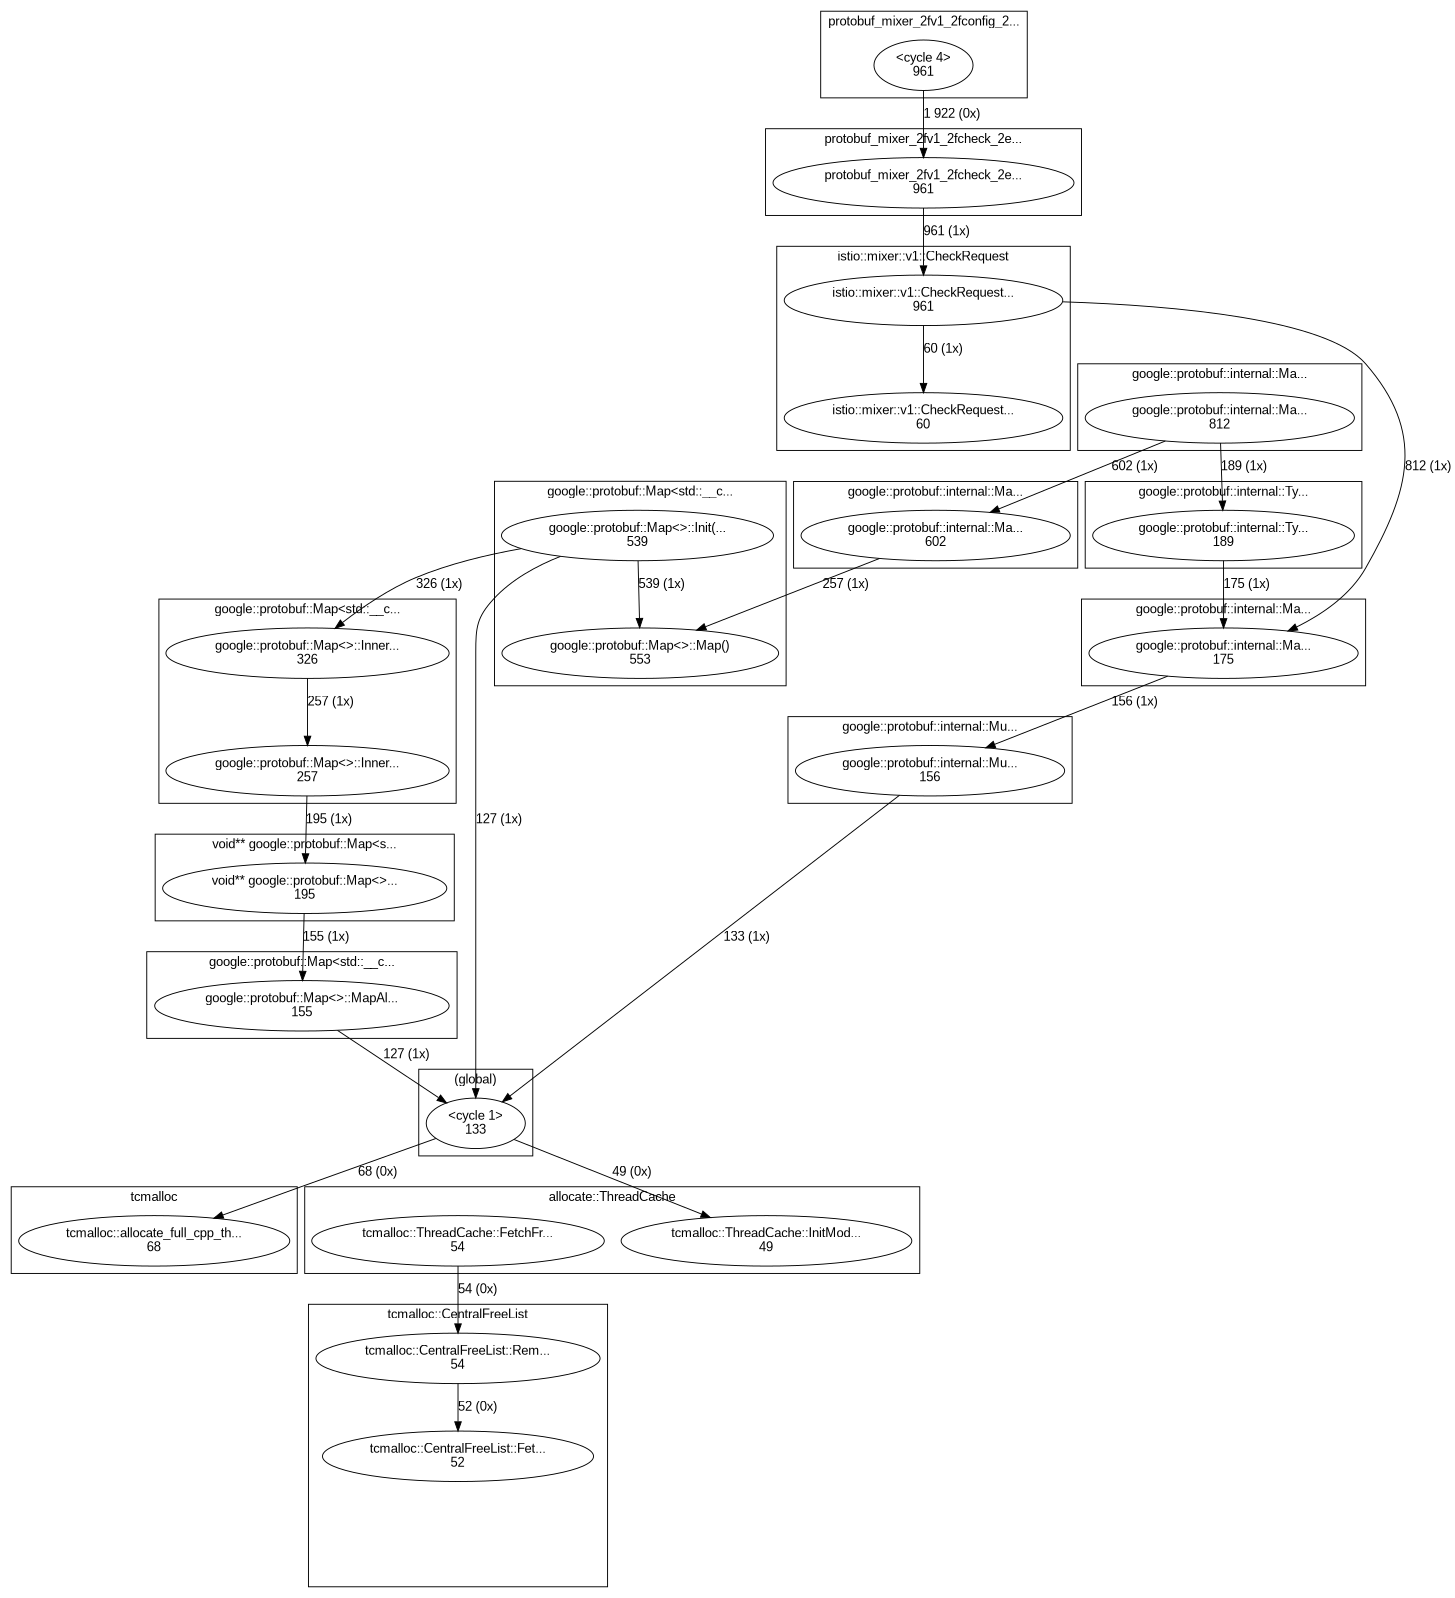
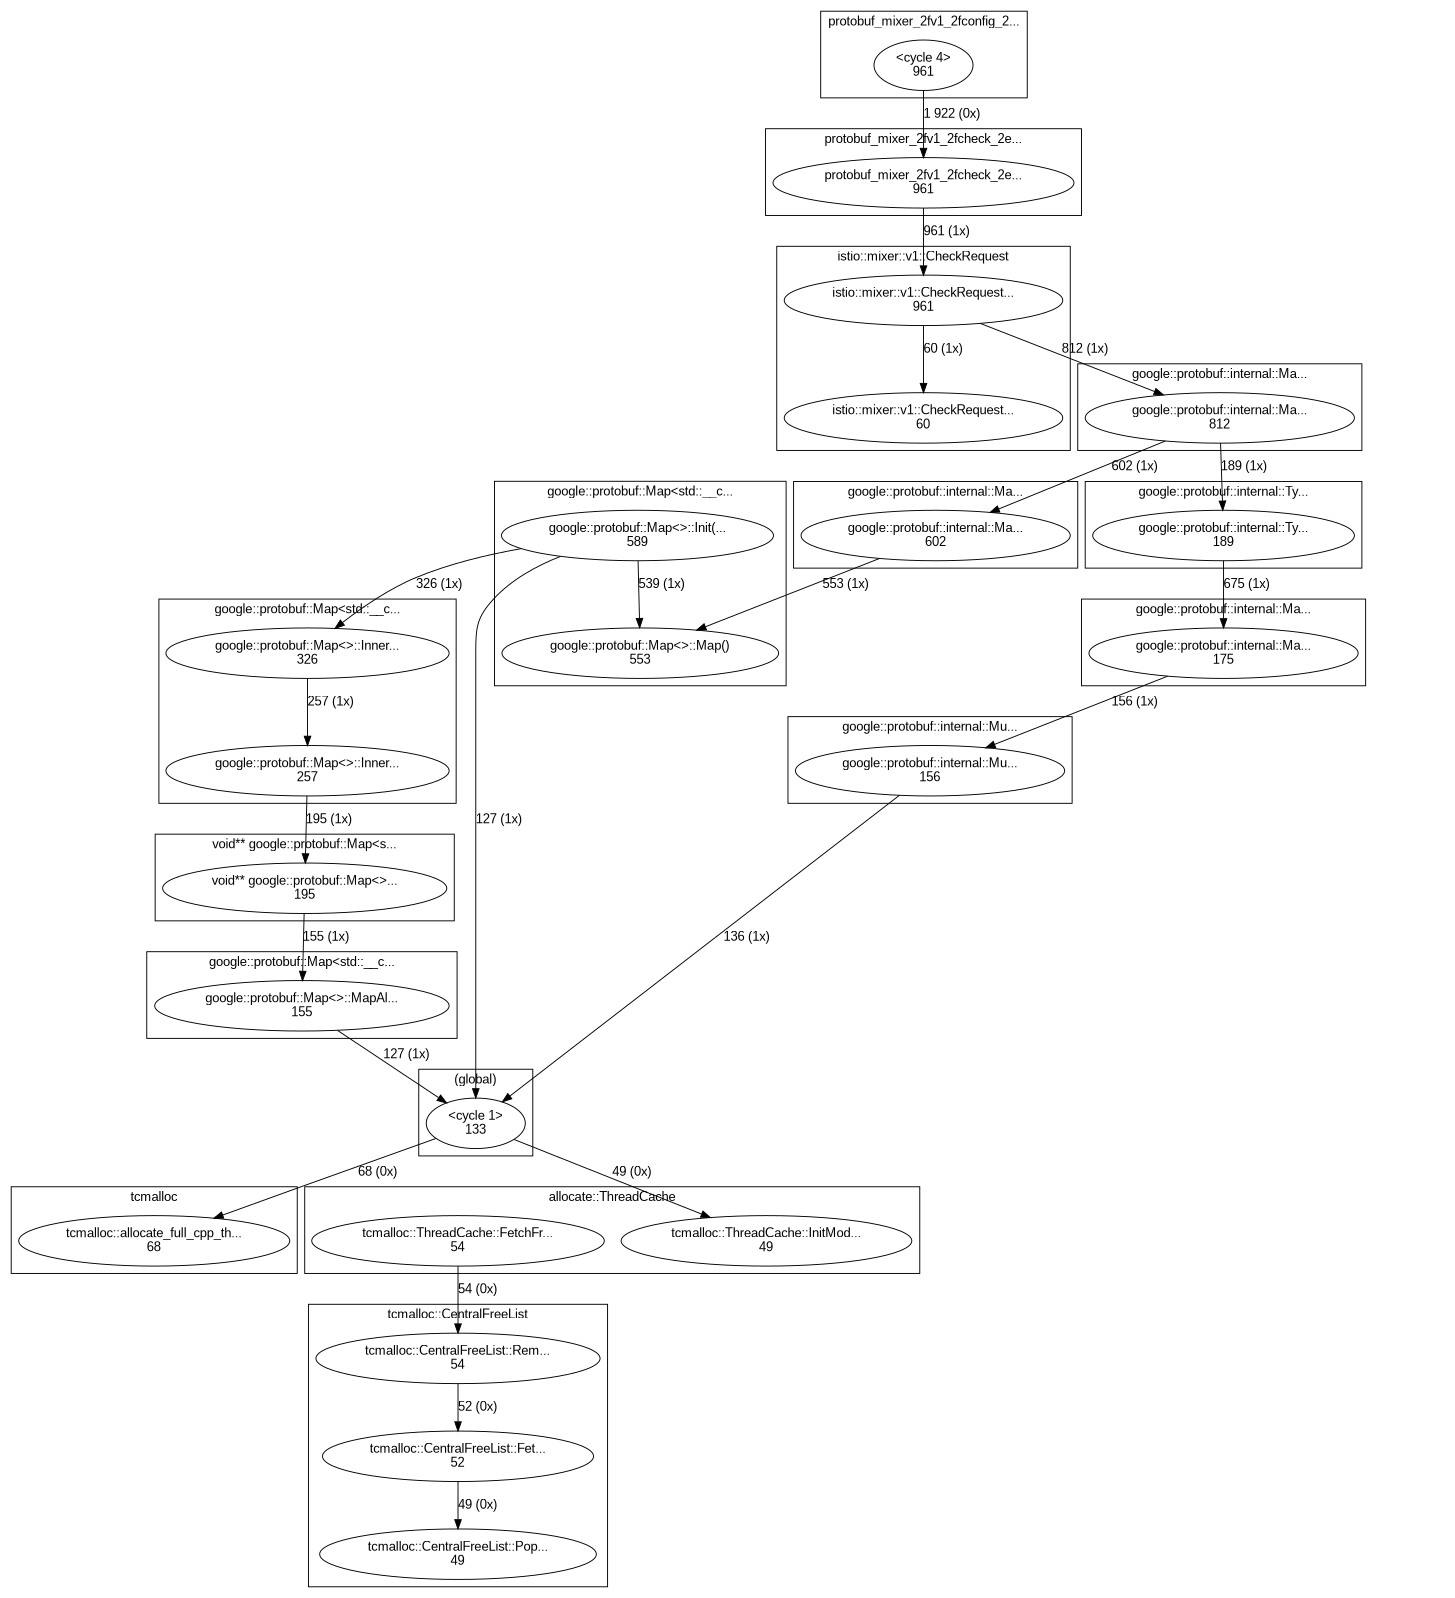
edge "istio::mixer::v1::CheckRequest... 961" -> "google::protobuf::internal::Ma... 175": now "istio::mixer::v1::CheckRequest... 961" -> "google::protobuf::internal::Ma... 812"
node "google::protobuf::Map<>::Init(... 539": label "google::protobuf::Map<>::Init(... 539" -> "google::protobuf::Map<>::Init(... 589"
edge "google::protobuf::internal::Ma... 602" -> "google::protobuf::Map<>::Map() 553": label "257 (1x)" -> "553 (1x)"
edge "google::protobuf::internal::Ty... 189" -> "google::protobuf::internal::Ma... 175": label "175 (1x)" -> "675 (1x)"
edge "google::protobuf::internal::Mu... 156" -> "<cycle 1> 133": label "133 (1x)" -> "136 (1x)"
node "tcmalloc::CentralFreeList::Pop... 49": added
